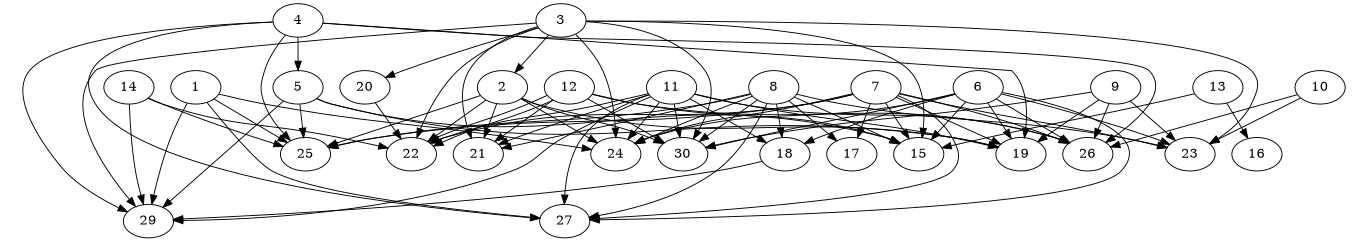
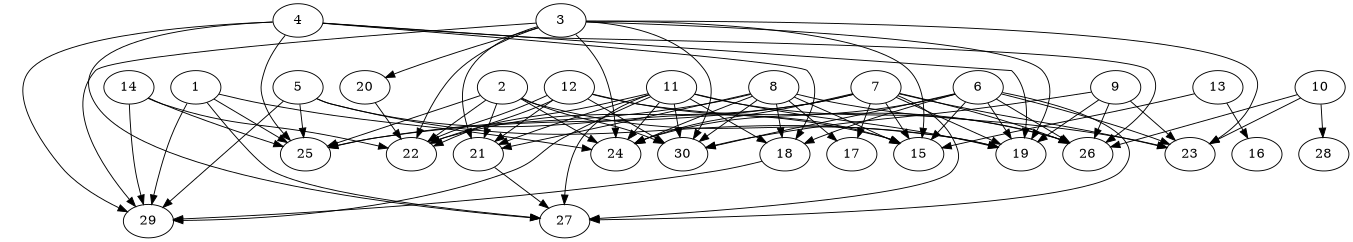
edge "4" -> "5": now "4" -> "18"
edge "3" -> "2": now "3" -> "19"
node "28": added
edge "8" -> "27": now "21" -> "27"
